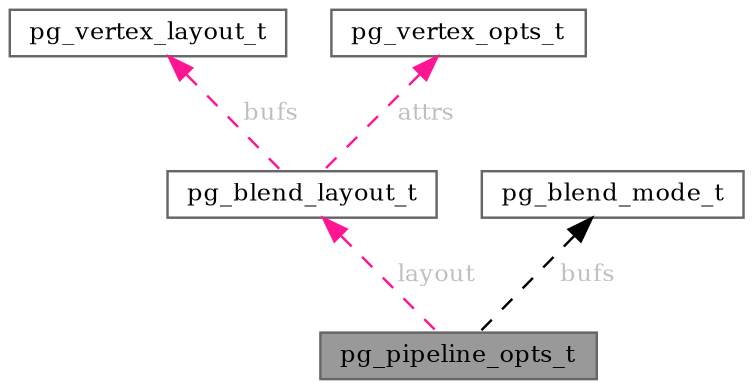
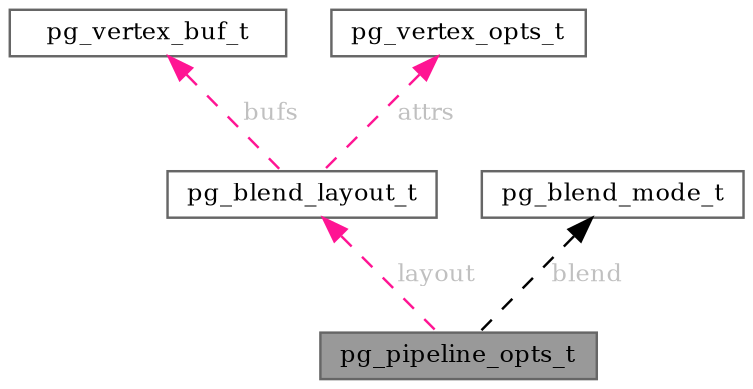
node "pg_vertex_layout_t": label "pg_vertex_layout_t" -> "pg_vertex_buf_t"
edge "pg_pipeline_opts_t" -> "pg_blend_mode_t": label " bufs" -> " blend"
